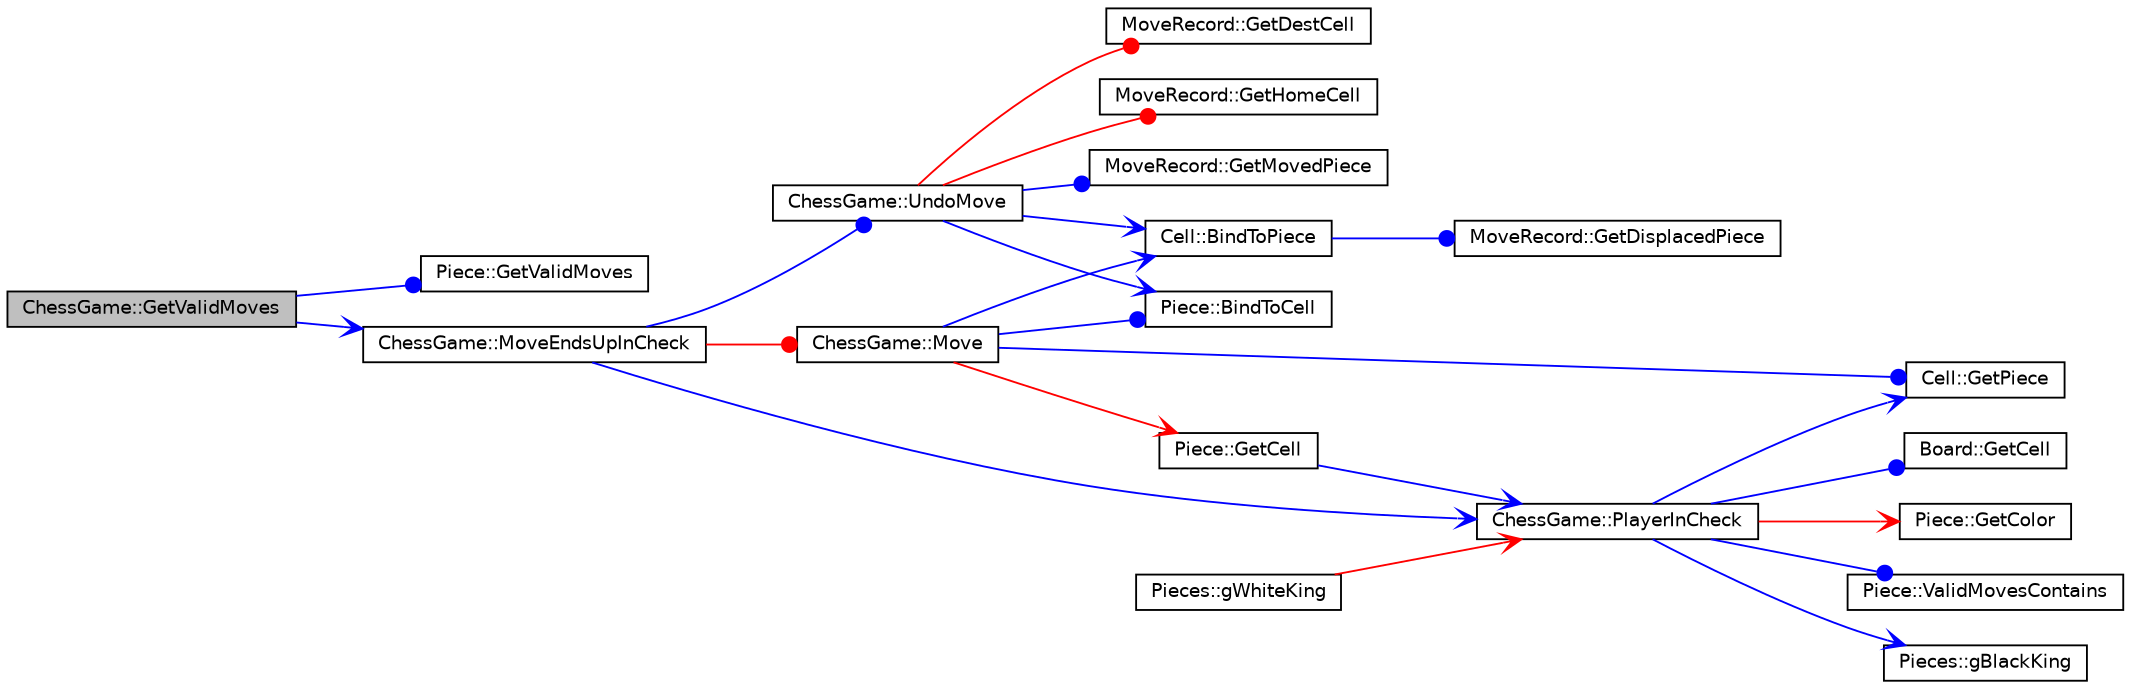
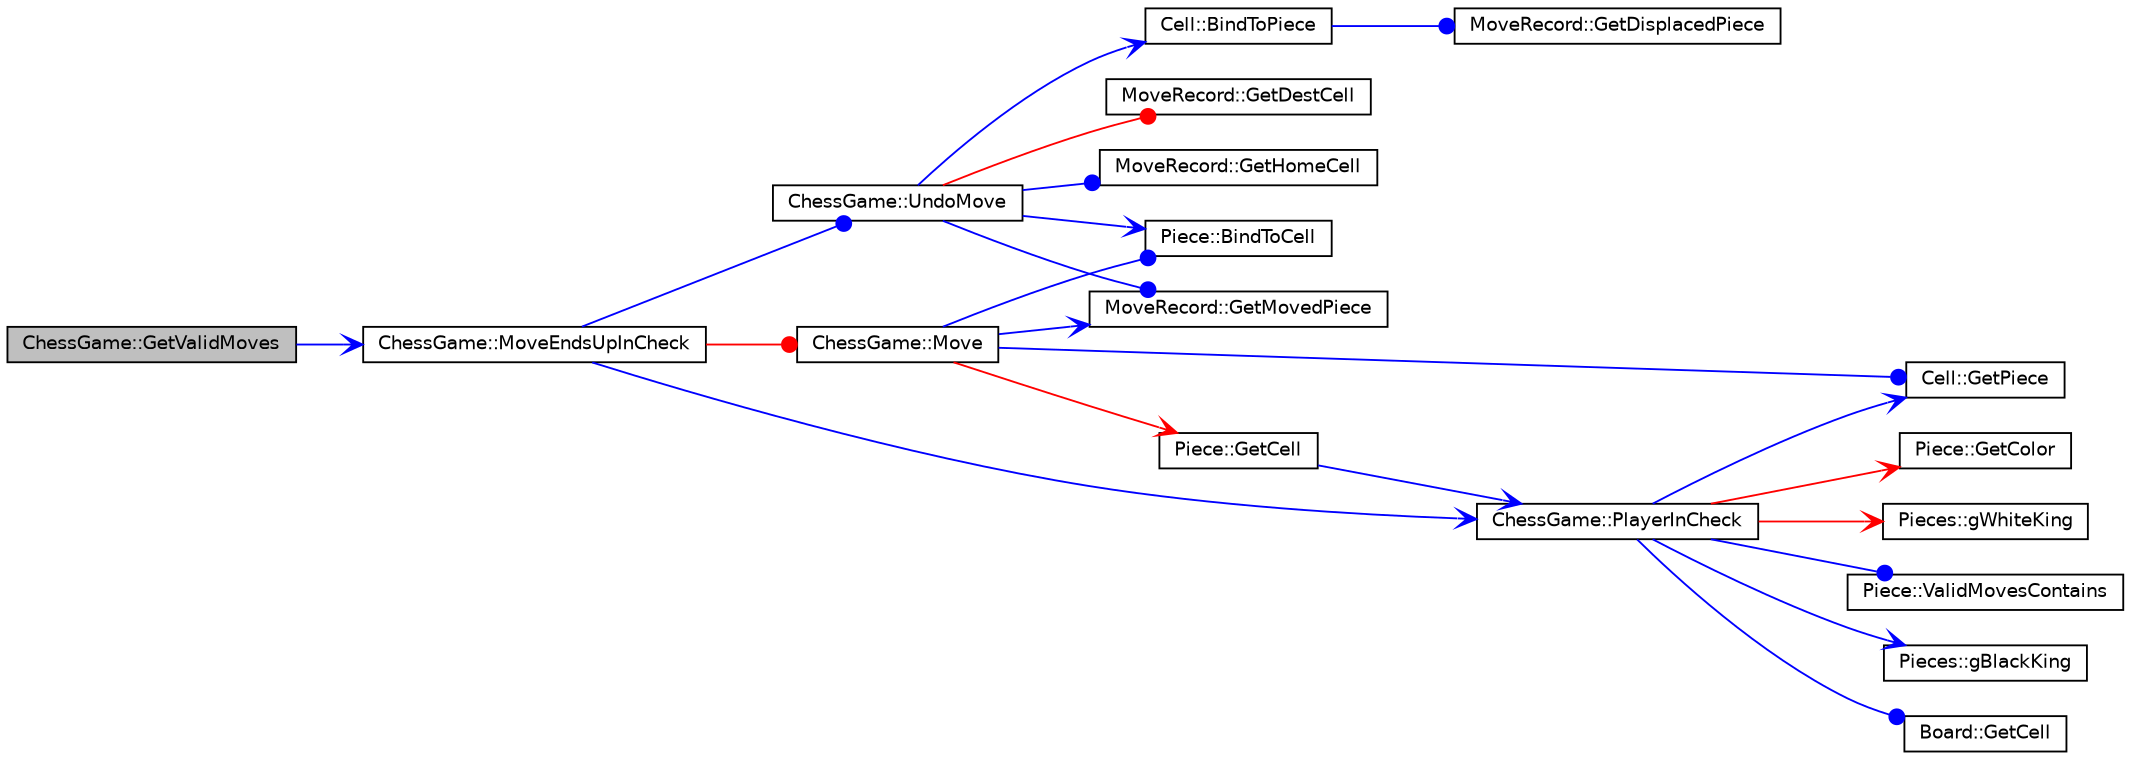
edge "ChessGame::UndoMove" -> "MoveRecord::GetHomeCell": color red -> blue
node "Piece::GetValidMoves": removed
edge "ChessGame::Move" -> "Cell::BindToPiece": now "ChessGame::Move" -> "MoveRecord::GetMovedPiece"
edge "Pieces::gWhiteKing" -> "ChessGame::PlayerInCheck": reversed
